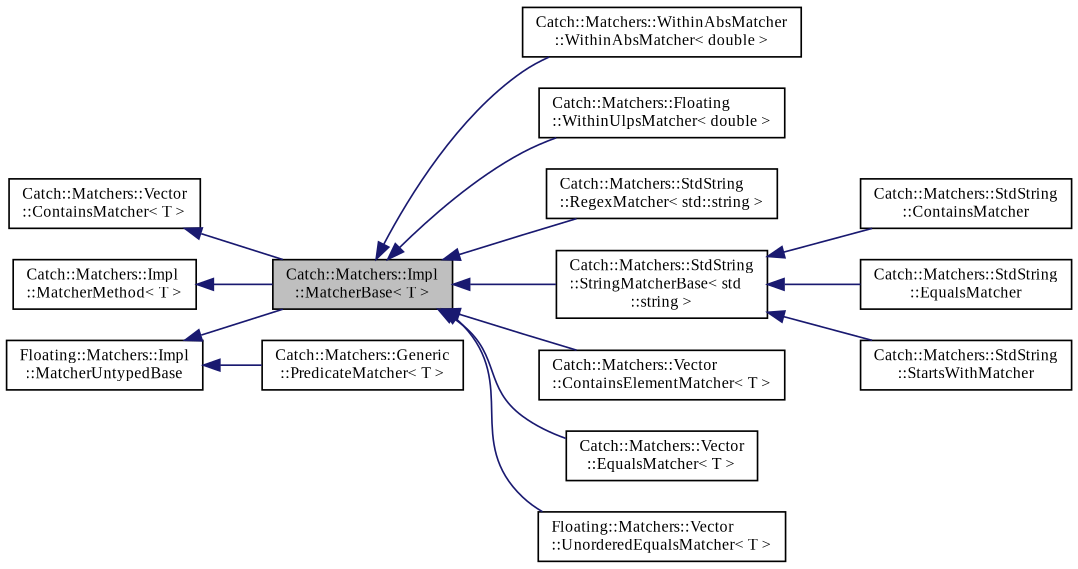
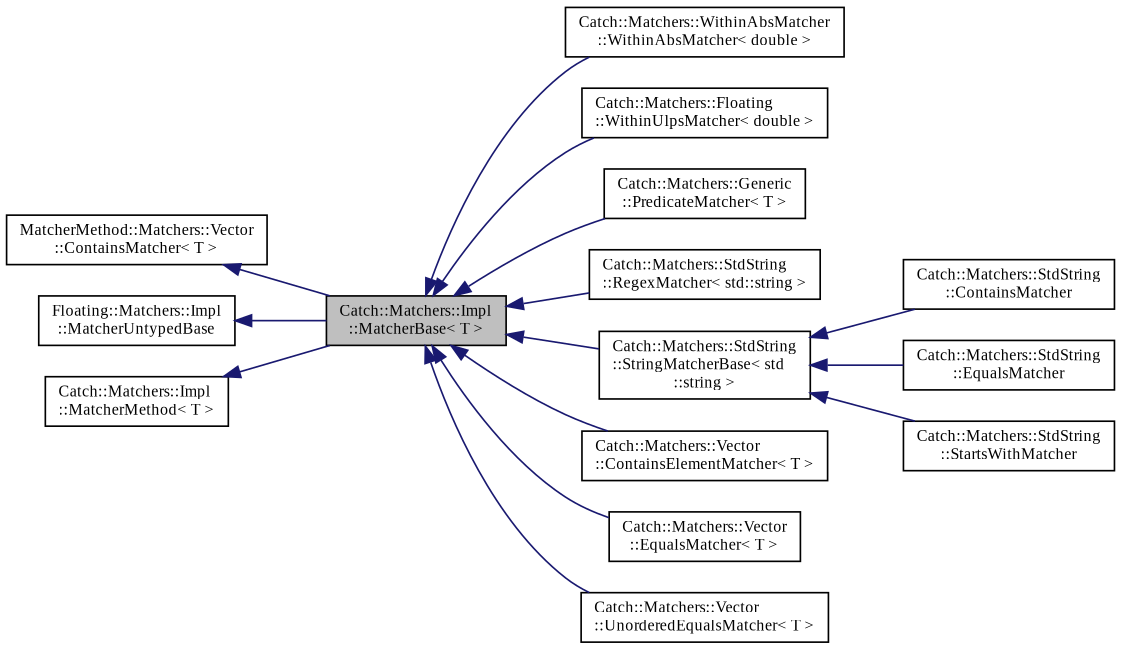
node "Catch::Matchers::Vector ::ContainsMatcher< T >": label "Catch::Matchers::Vector ::ContainsMatcher< T >" -> "MatcherMethod::Matchers::Vector ::ContainsMatcher< T >"
edge "Catch::Matchers::Generic ::PredicateMatcher< T >" -> "Floating::Matchers::Impl ::MatcherUntypedBase": now "Catch::Matchers::Generic ::PredicateMatcher< T >" -> "Catch::Matchers::Impl ::MatcherBase< T >"
node "Floating::Matchers::Vector ::UnorderedEqualsMatcher< T >": label "Floating::Matchers::Vector ::UnorderedEqualsMatcher< T >" -> "Catch::Matchers::Vector ::UnorderedEqualsMatcher< T >"
